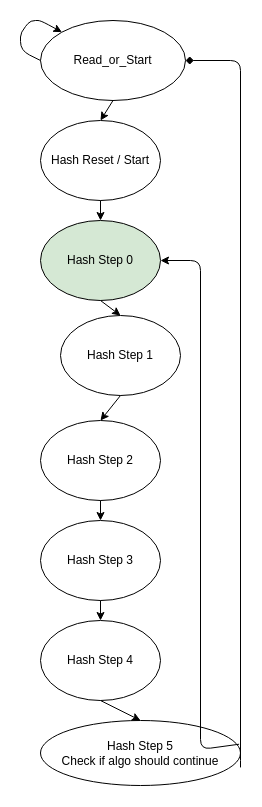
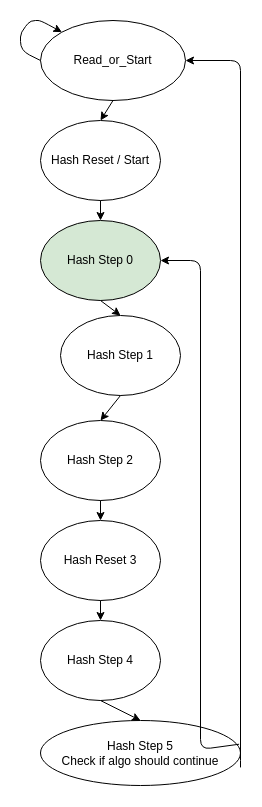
edge "Hash Step 5 Check if algo should continue" -> "Read_or_Start": arrowhead diamond -> classic
node "Hash Step 3": label "Hash Step 3" -> "Hash Reset 3"
